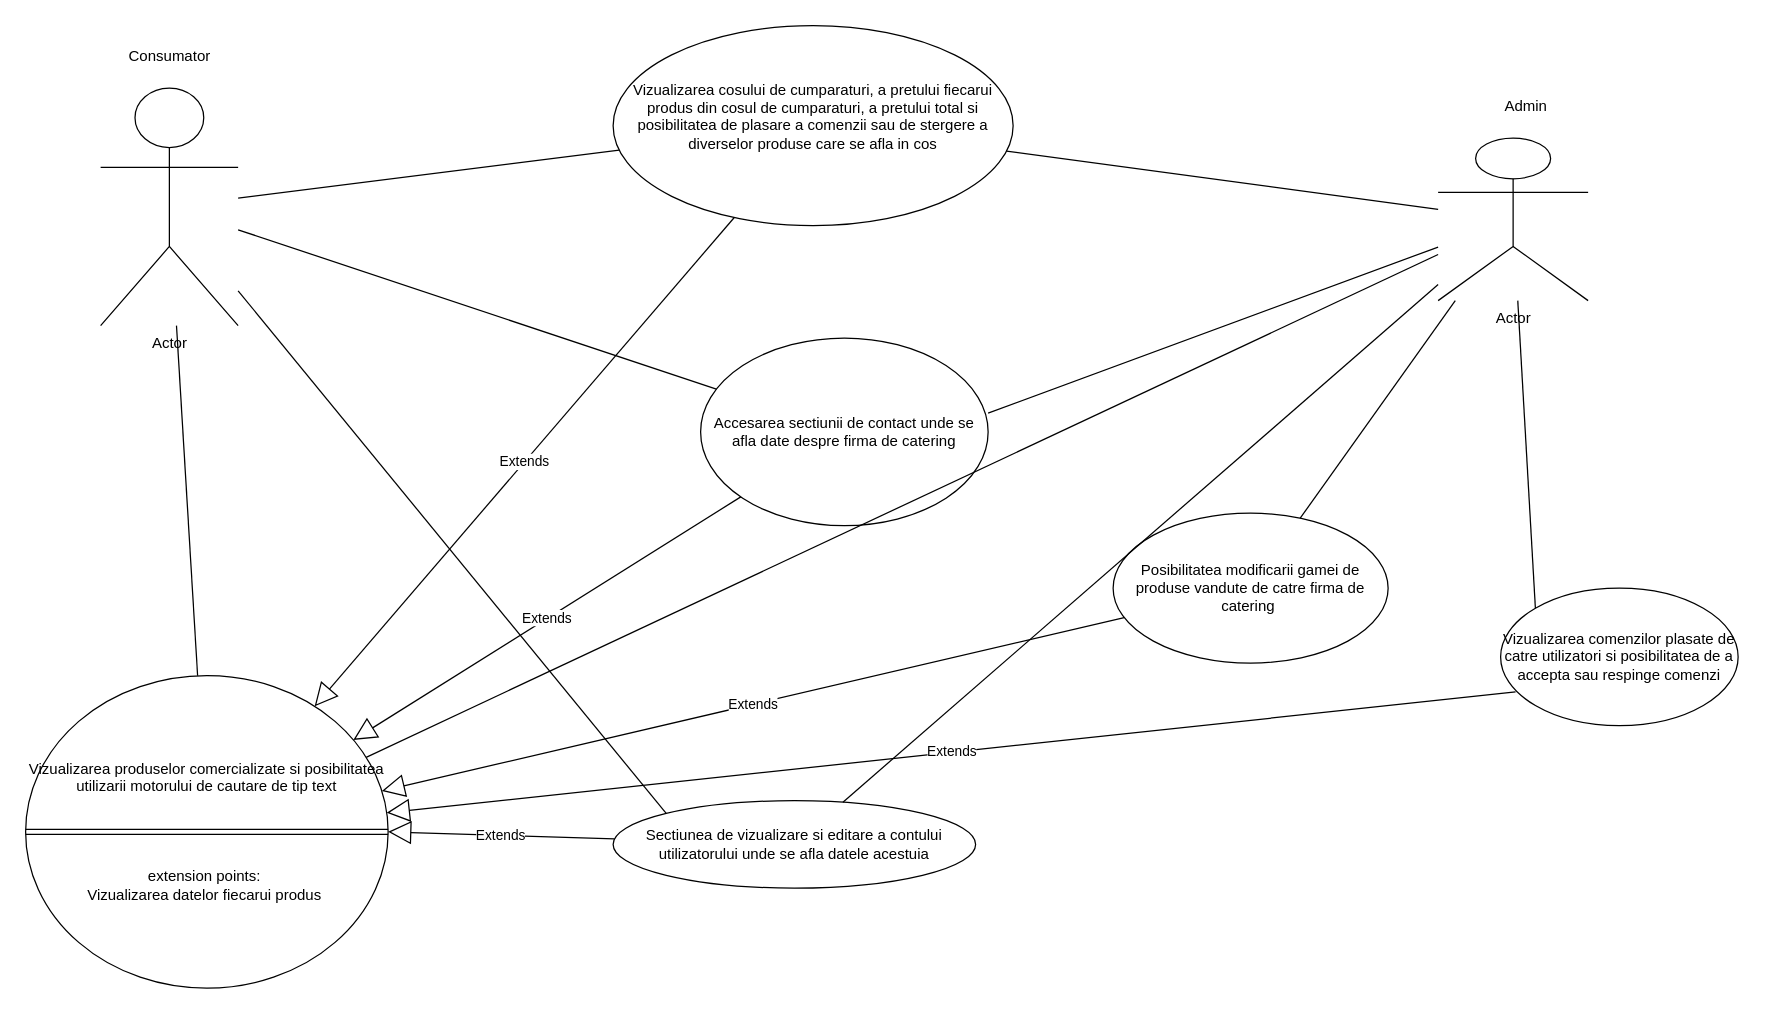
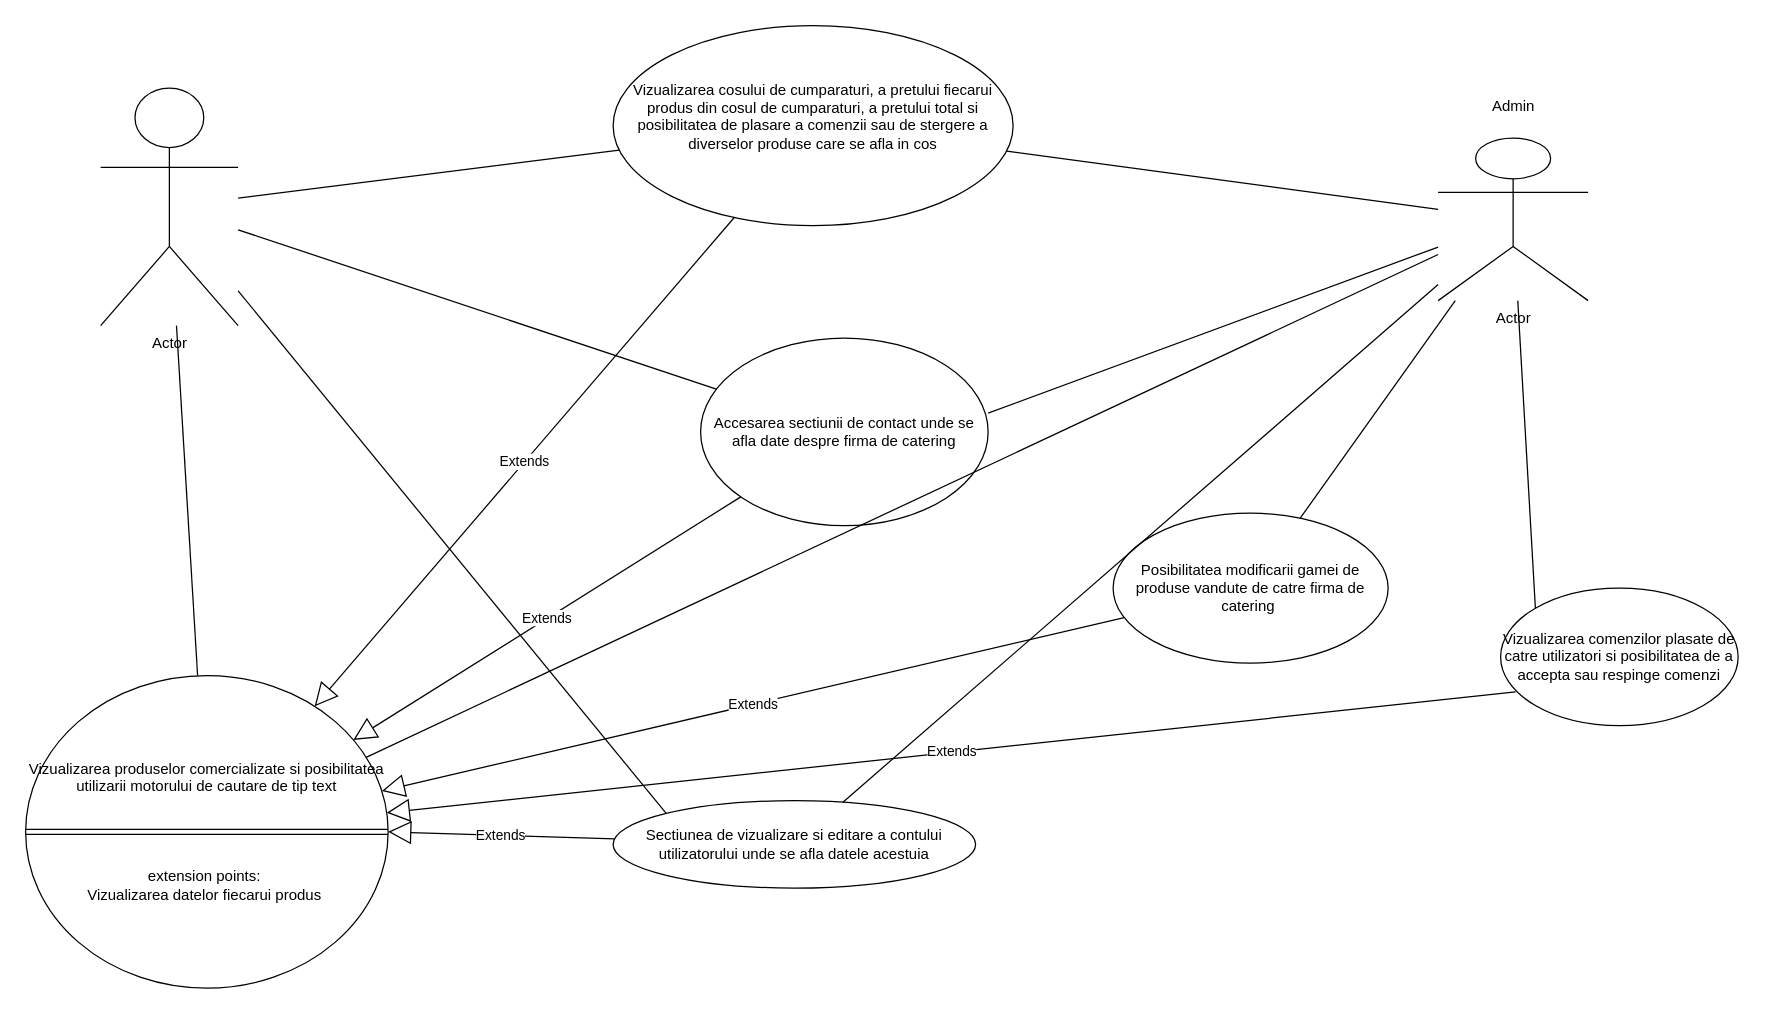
node "Consumator": removed
node "Admin": moved (1526, 107) -> (1513, 107)
